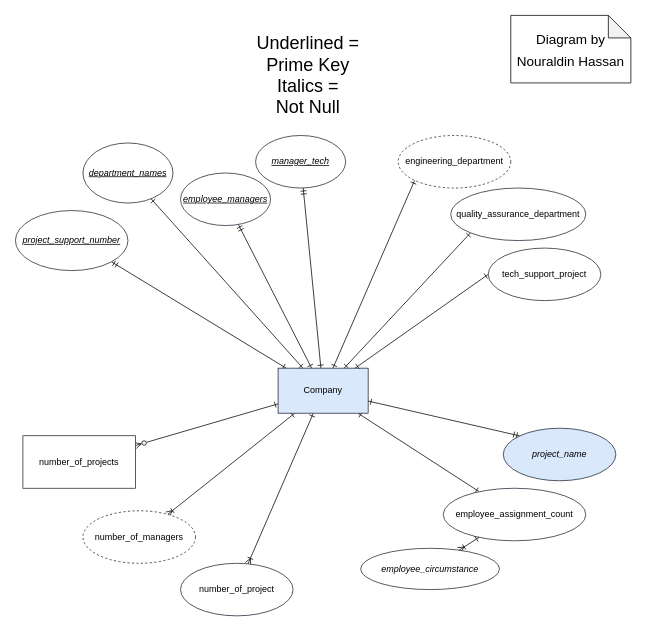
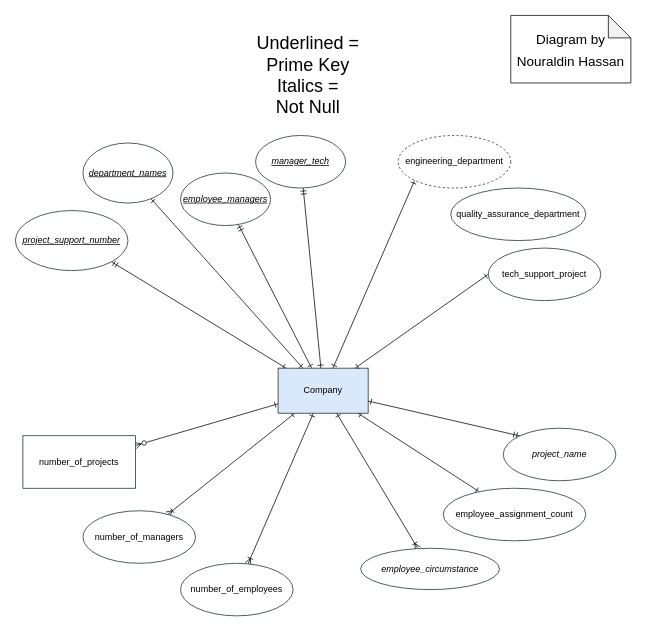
edge "quality_assurance_department" -- "Company": removed
node "project_name": fillcolor #dae8fc -> #ffffff
node "number_of_managers": style dashed -> solid
edge "employee_assignment_count" -- "employee_circumstance": now "Company" -- "employee_circumstance"
node "number_of_project": label "number_of_project" -> "number_of_employees"
